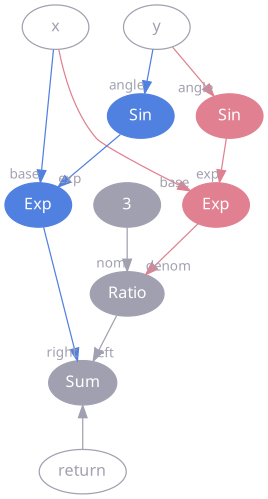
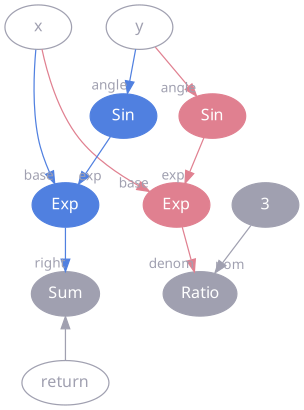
edge "Ratio" -> "Sum": removed
